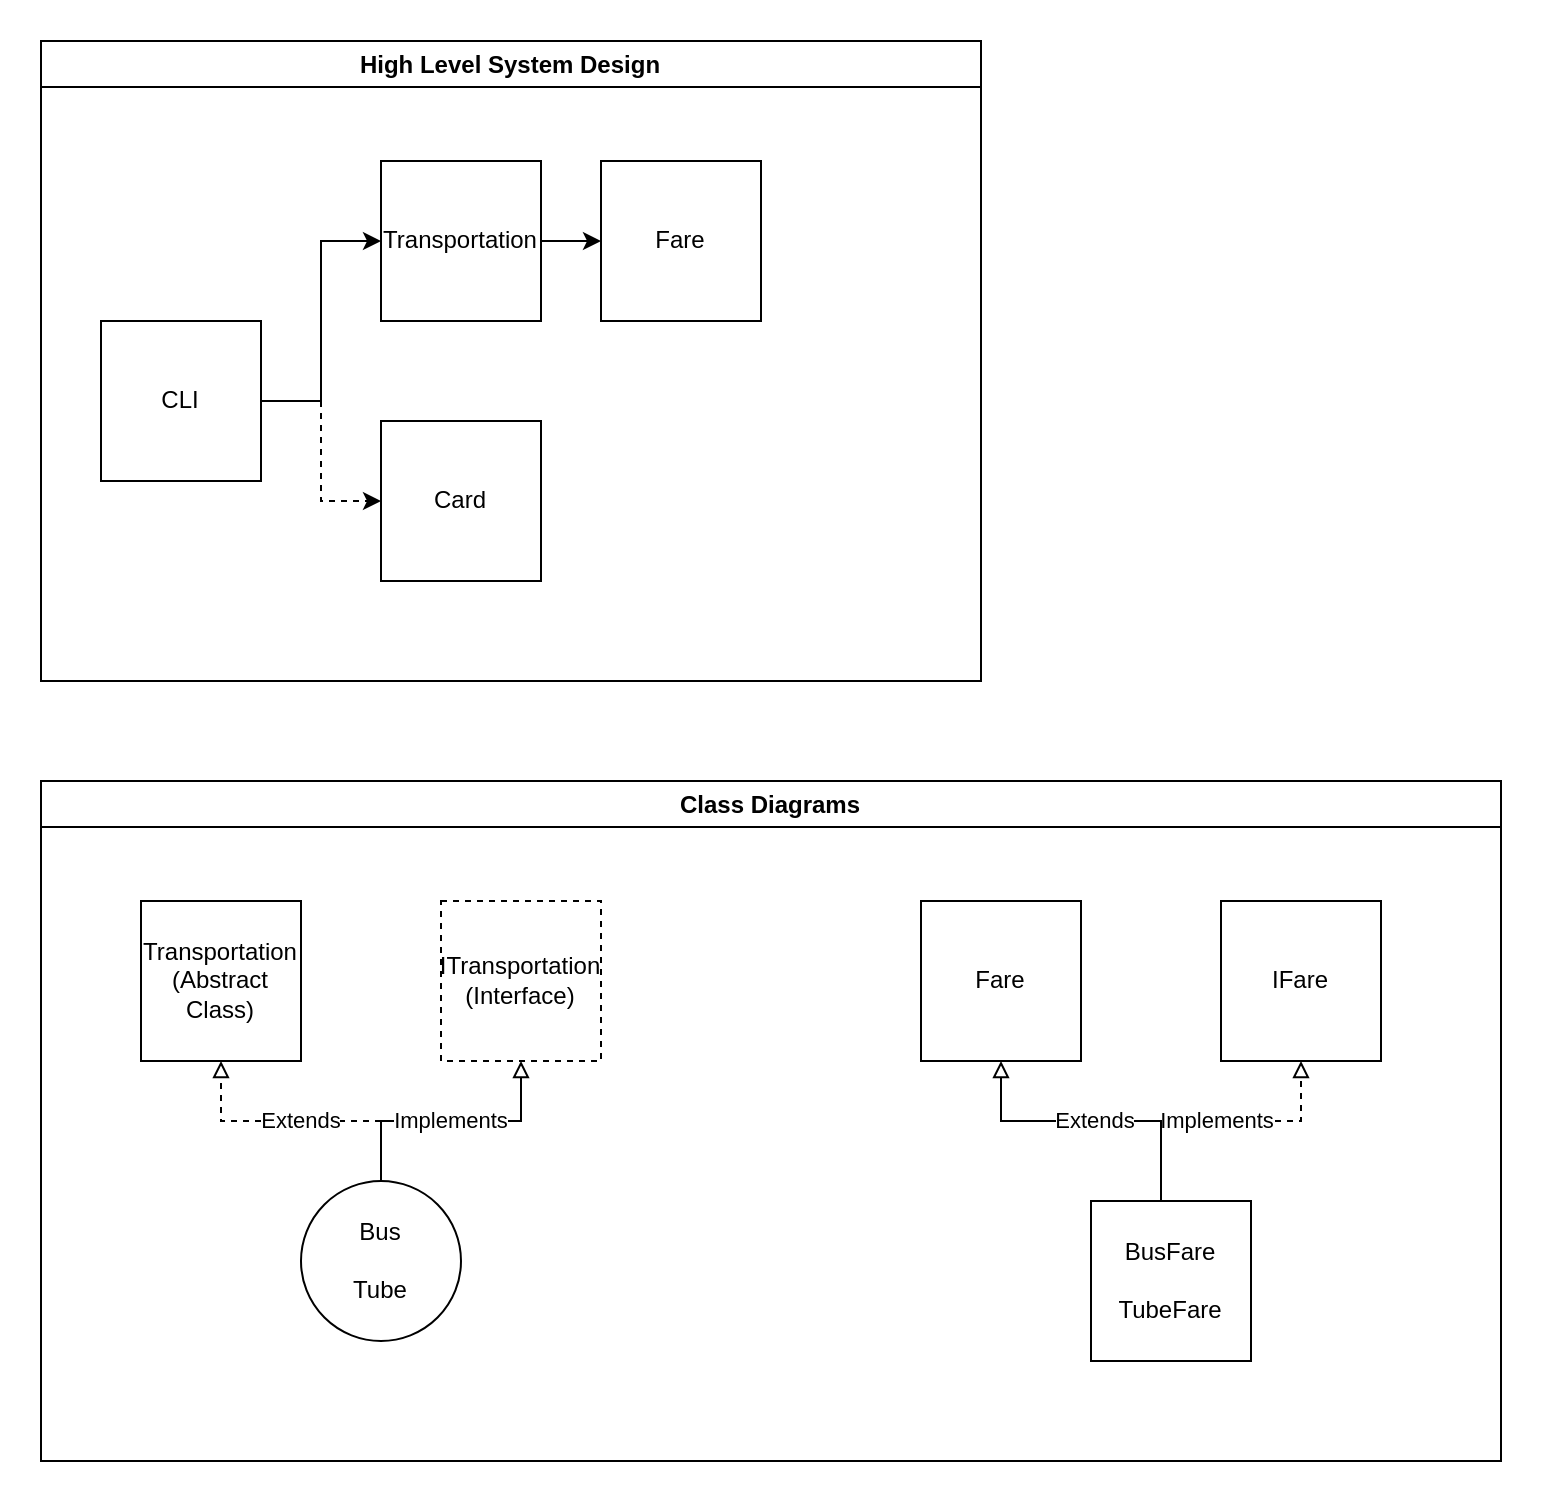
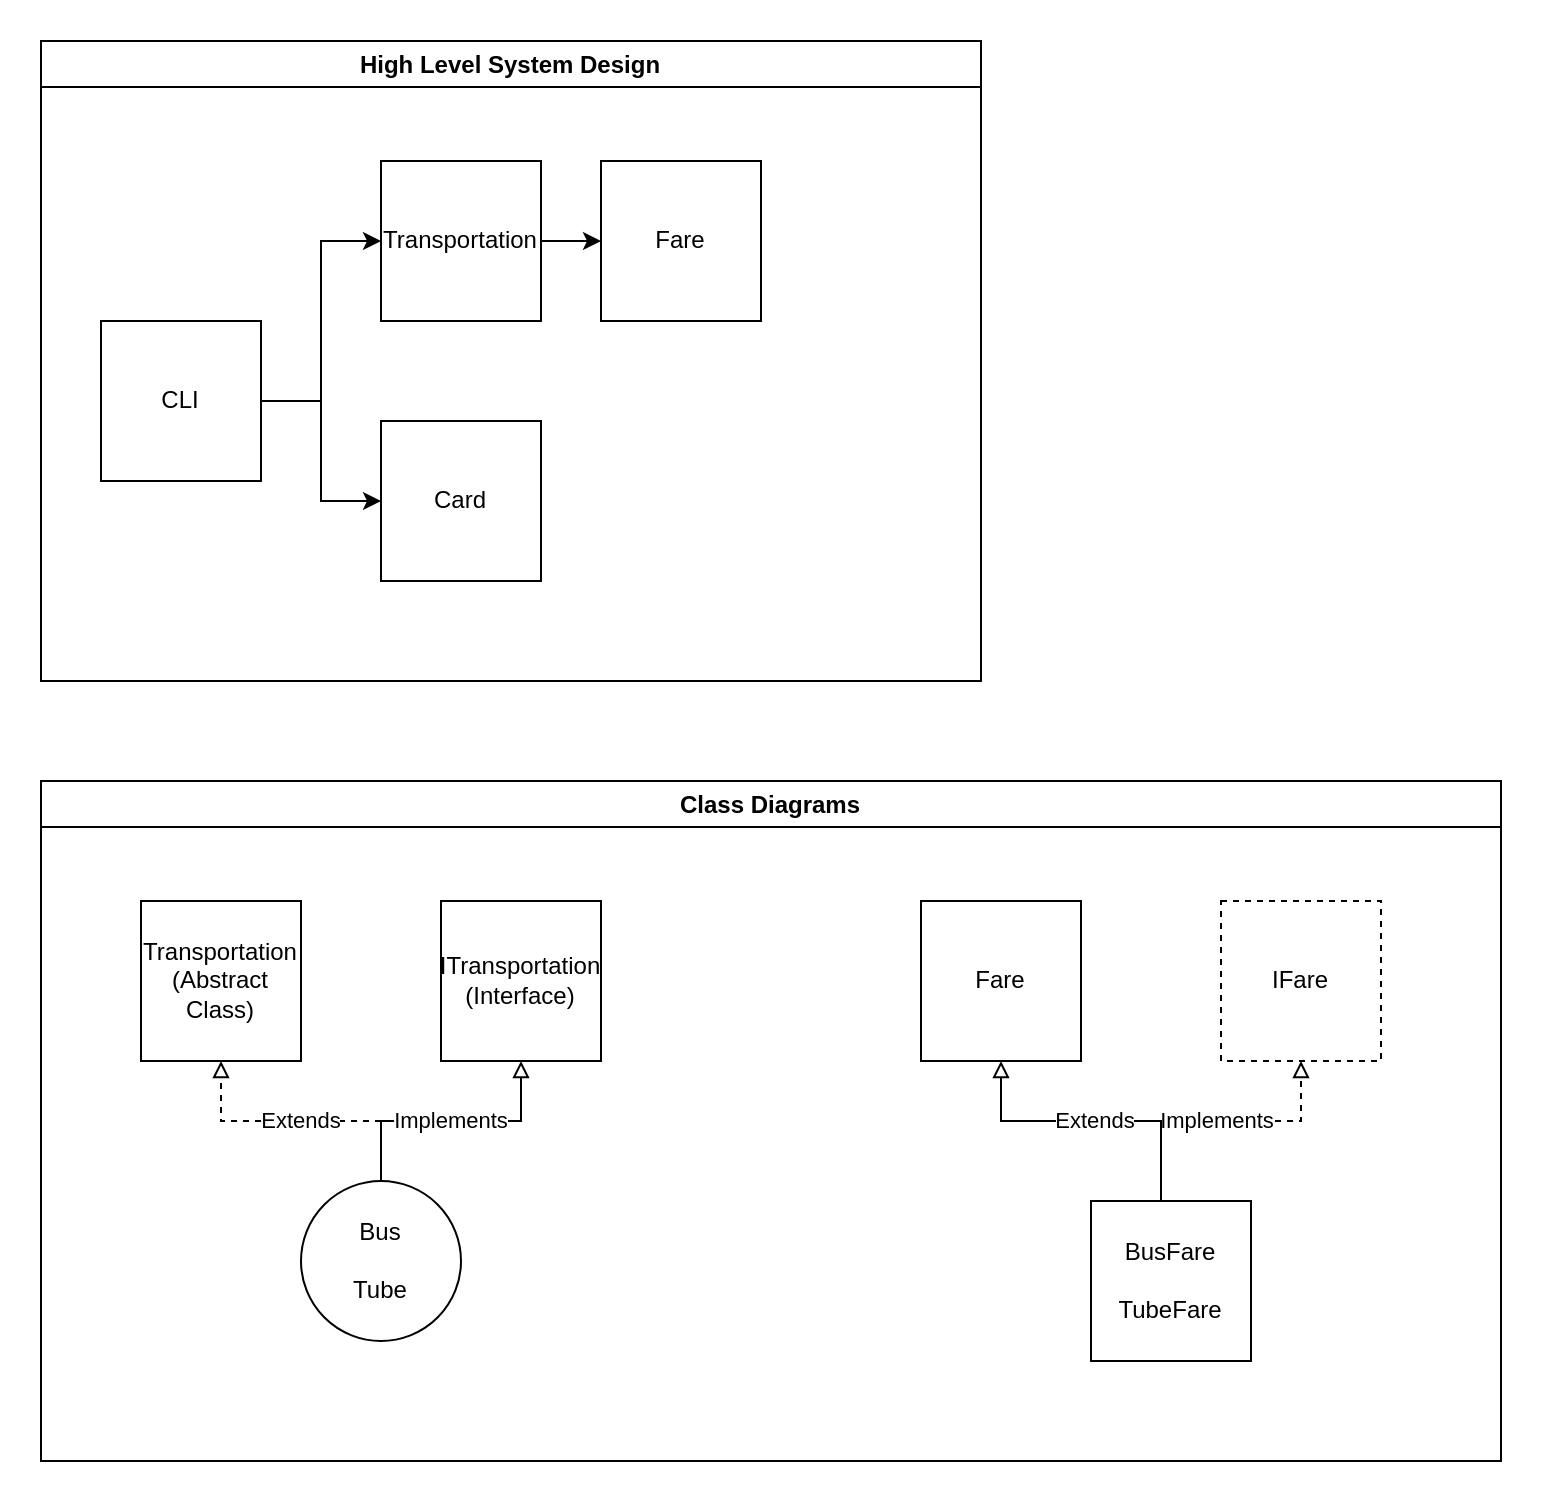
edge "CLI" -> "Card": style dashed -> solid
node "ITransportation (Interface)": style dashed -> solid
node "IFare": style solid -> dashed
